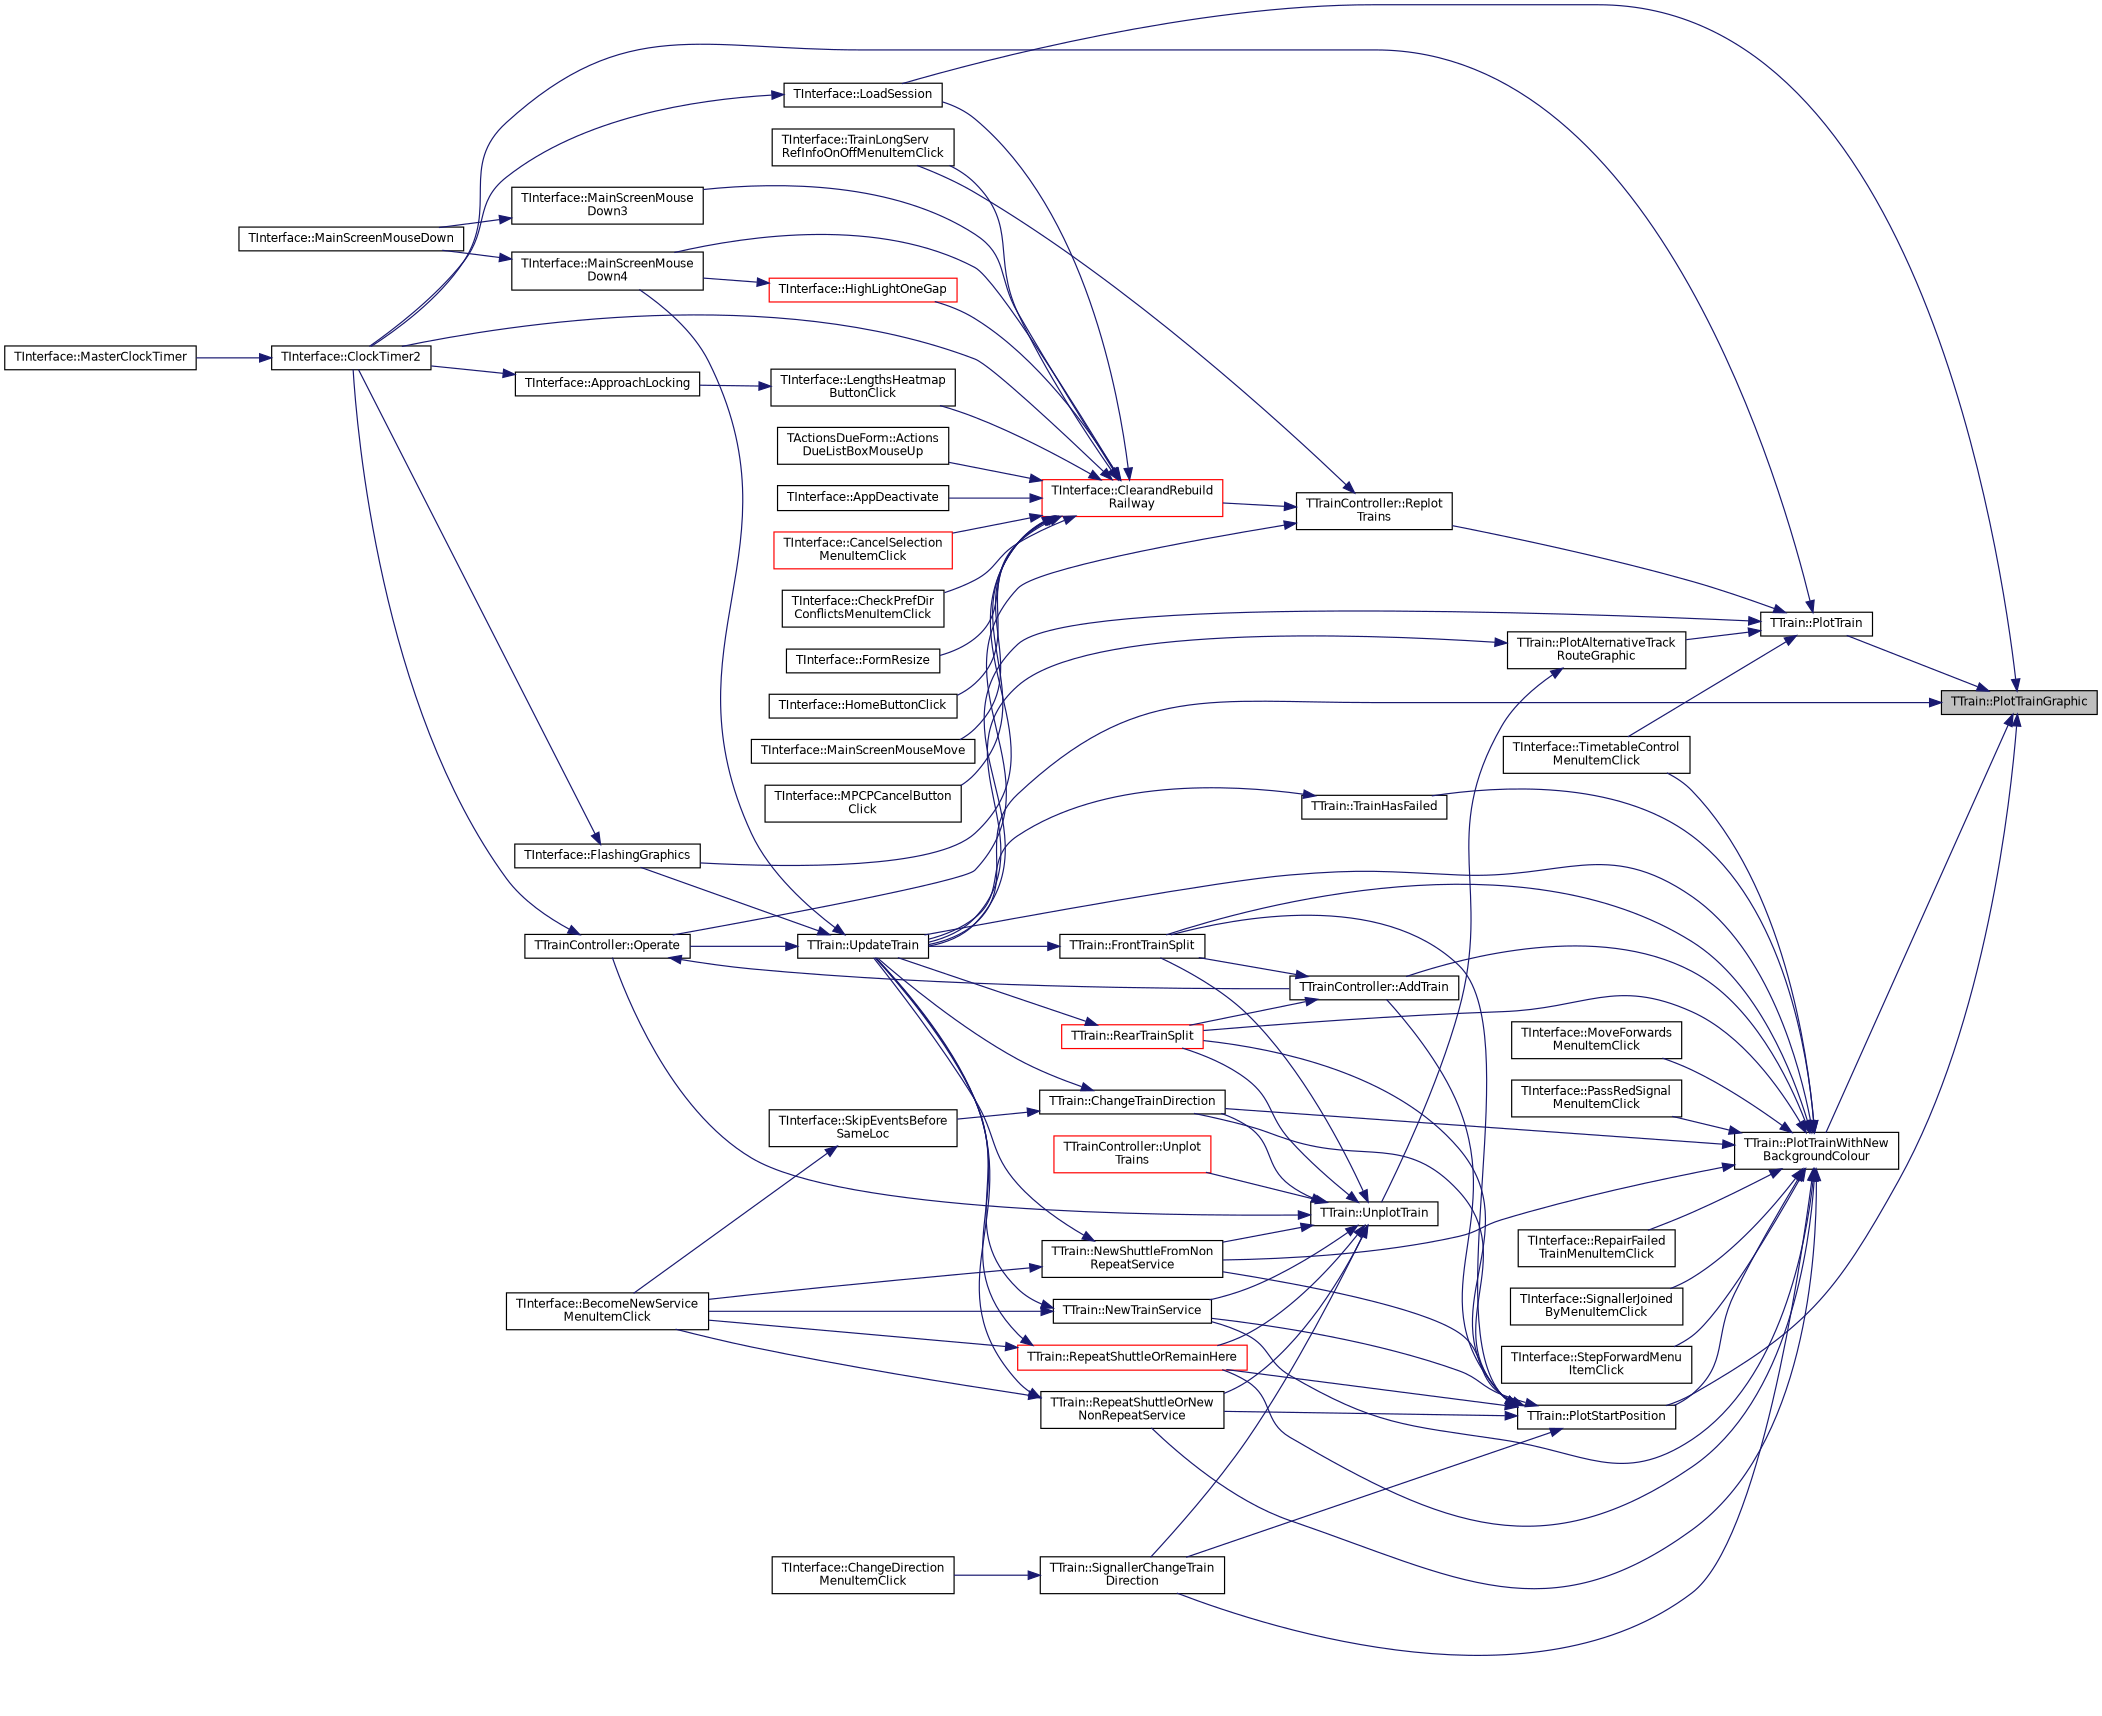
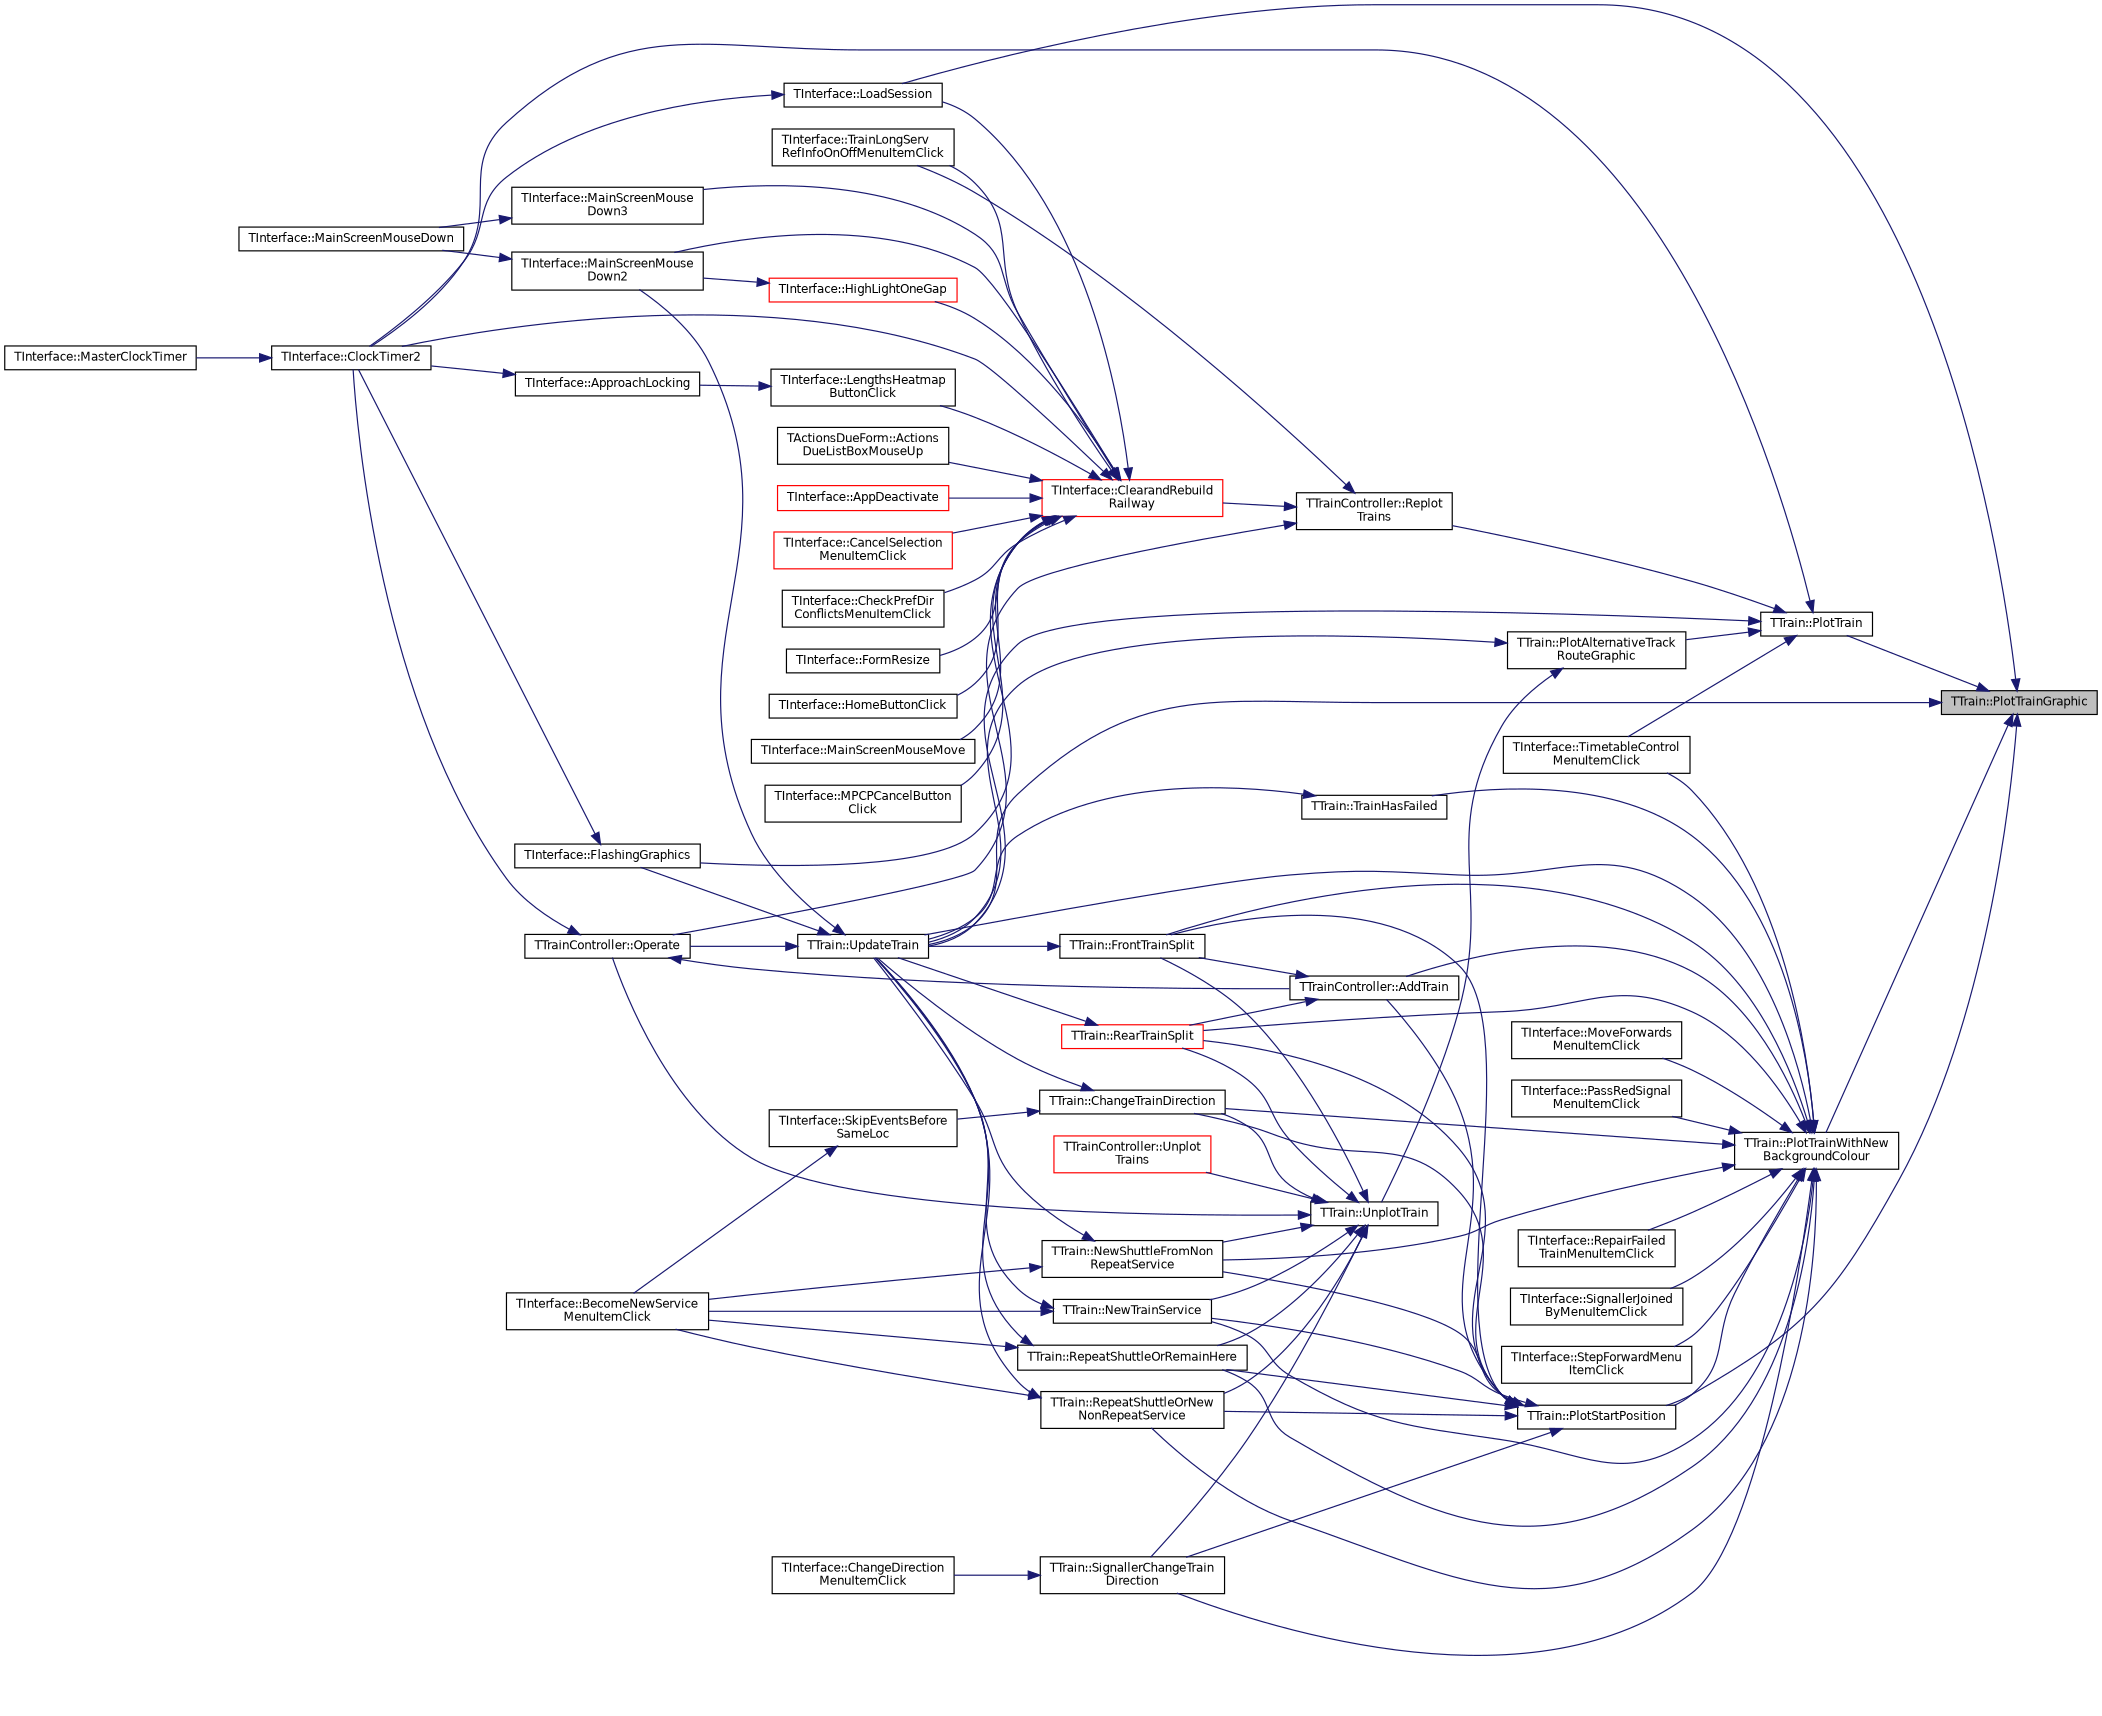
node "TInterface::MainScreenMouse Down4": label "TInterface::MainScreenMouse Down4" -> "TInterface::MainScreenMouse Down2"
node "TInterface::AppDeactivate": color black -> red
node "TTrain::RepeatShuttleOrRemainHere": color red -> black
